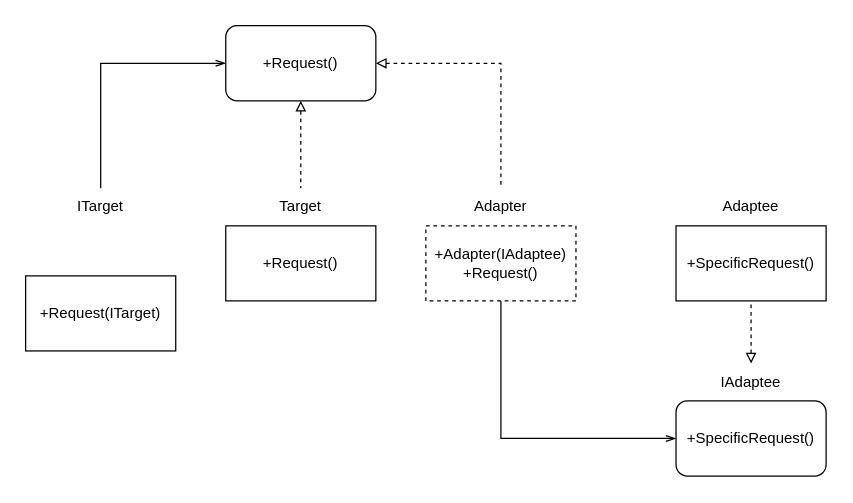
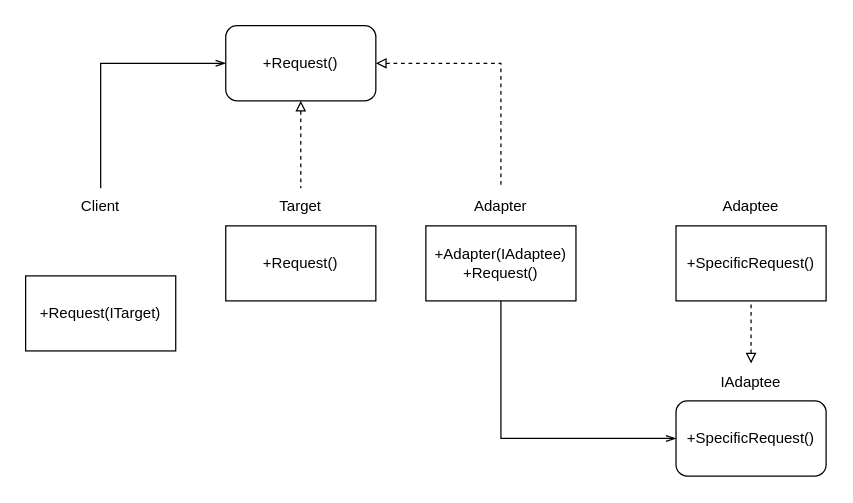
node "ITarget": label "ITarget" -> "Client"
node "+Adapter(IAdaptee) +Request()": style dashed -> solid
